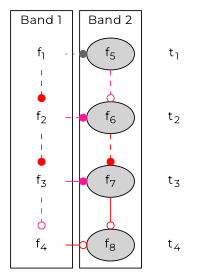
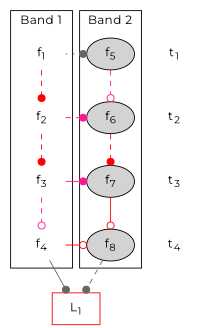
node "L": added
